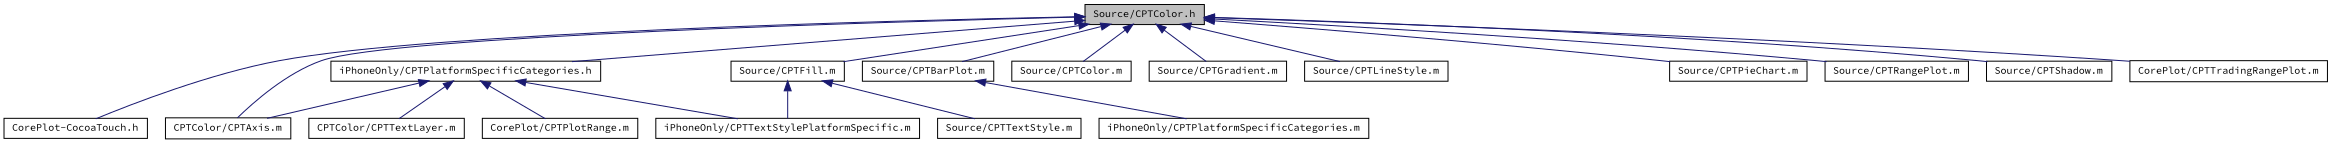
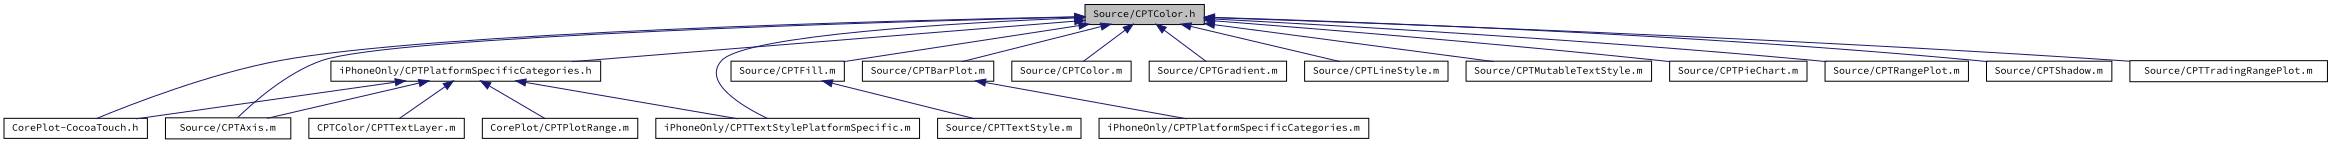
node "Source/CPTMutableTextStyle.m": added
node "CorePlot/CPTTradingRangePlot.m": label "CorePlot/CPTTradingRangePlot.m" -> "Source/CPTTradingRangePlot.m"
edge "CorePlot-CocoaTouch.h" -> "iPhoneOnly/CPTPlatformSpecificCategories.h": added
edge "iPhoneOnly/CPTTextStylePlatformSpecific.m" -> "Source/CPTFill.m": now "iPhoneOnly/CPTTextStylePlatformSpecific.m" -> "Source/CPTColor.h"
node "CPTColor/CPTAxis.m": label "CPTColor/CPTAxis.m" -> "Source/CPTAxis.m"
